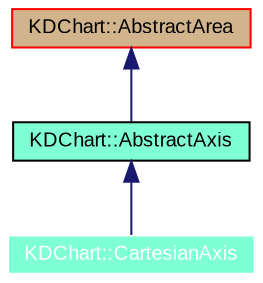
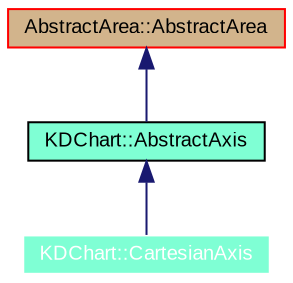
node "KDChart::AbstractArea": label "KDChart::AbstractArea" -> "AbstractArea::AbstractArea"
